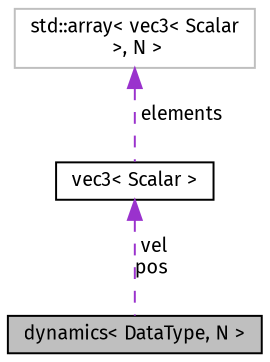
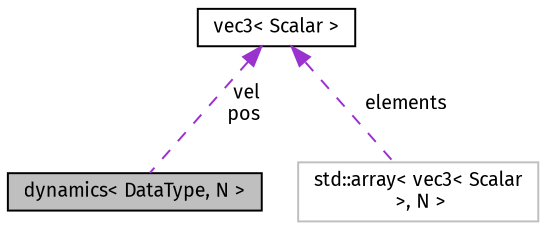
edge "vec3< Scalar >" -> "std::array< vec3< Scalar >, N >": reversed
